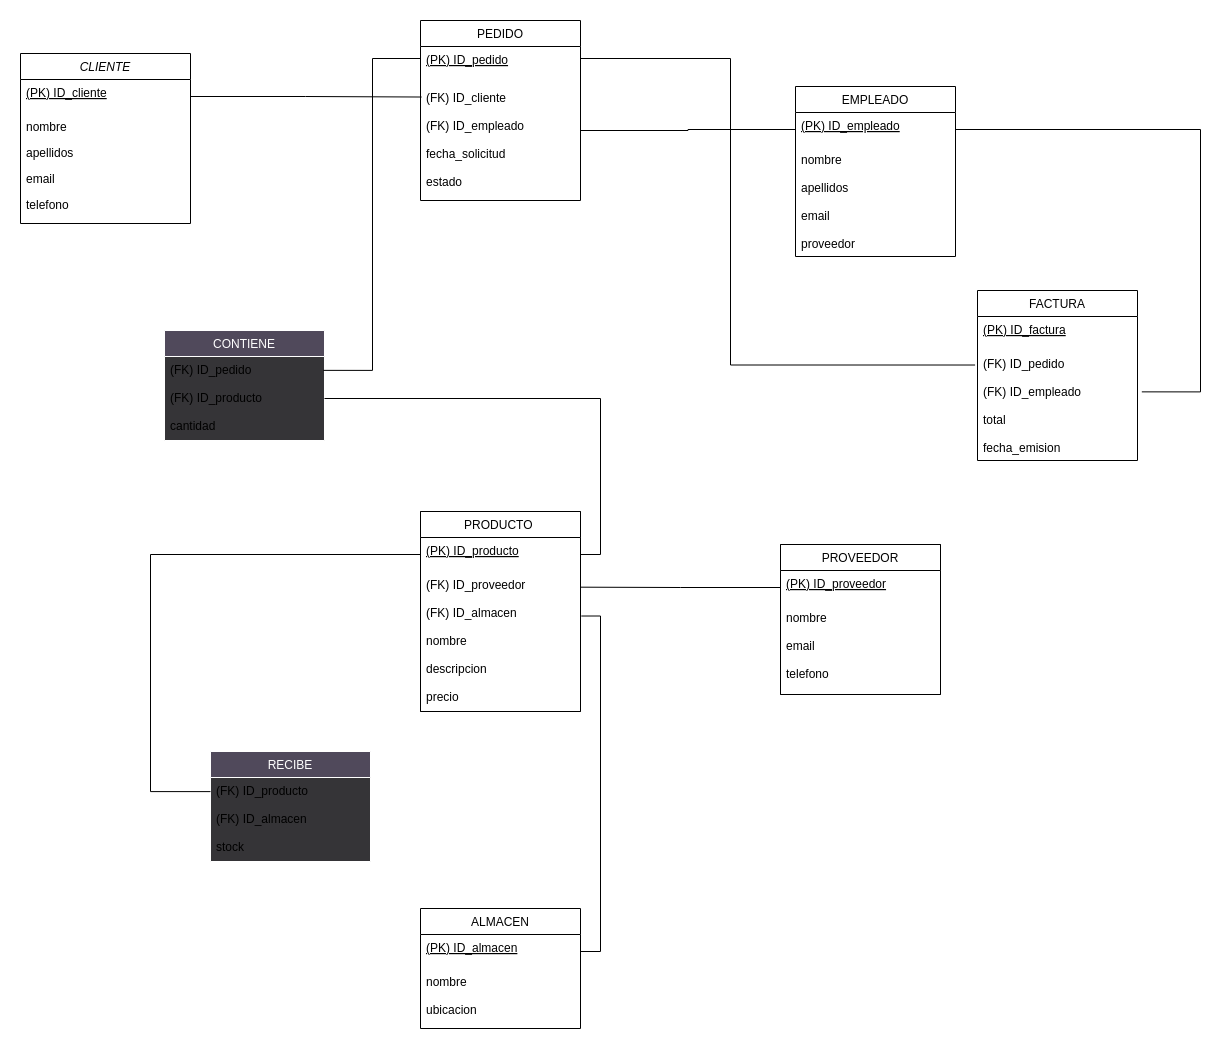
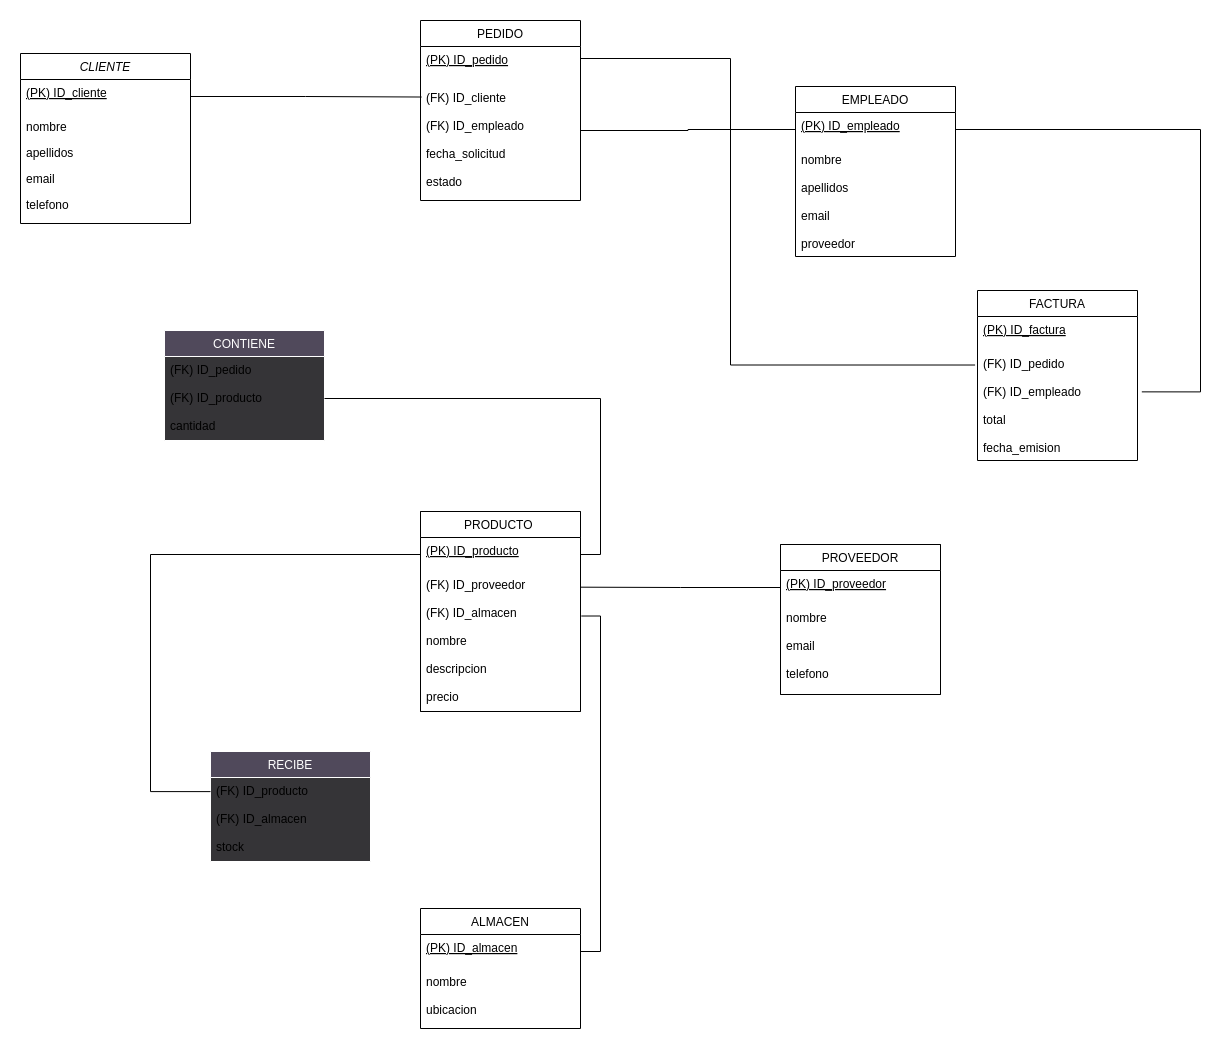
edge "(PK) ID_pedido" -- "(FK) ID_pedido (FK) ID_producto cantidad": removed
